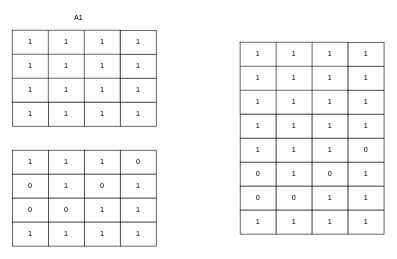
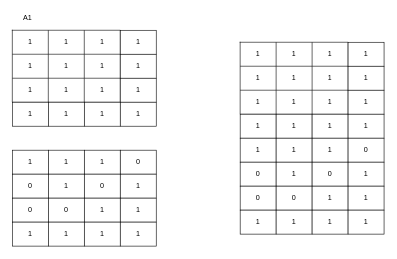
node "A1": moved (78, 18) -> (27, 18)
